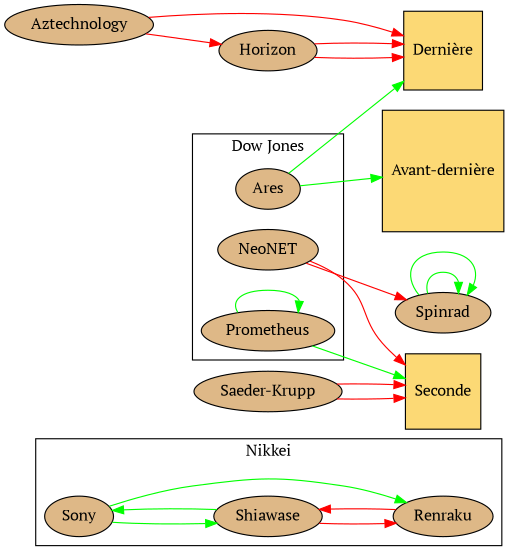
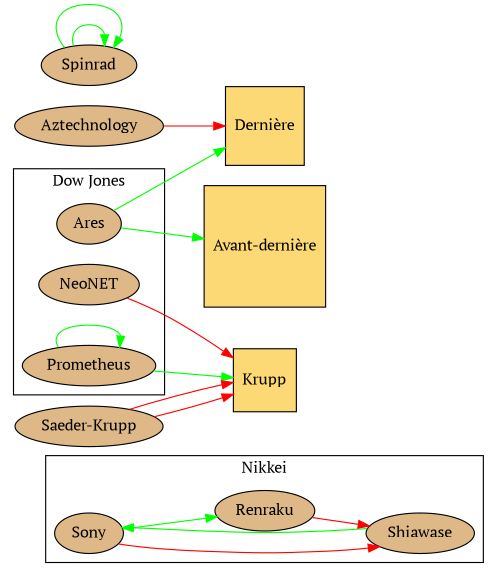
node "Horizon": removed
edge "NeoNET" -> "Spinrad": removed
node "Seconde": label "Seconde" -> "Krupp"
edge "Sony" -> "Shiawase": color green -> red
edge "Shiawase" -> "Renraku": removed
